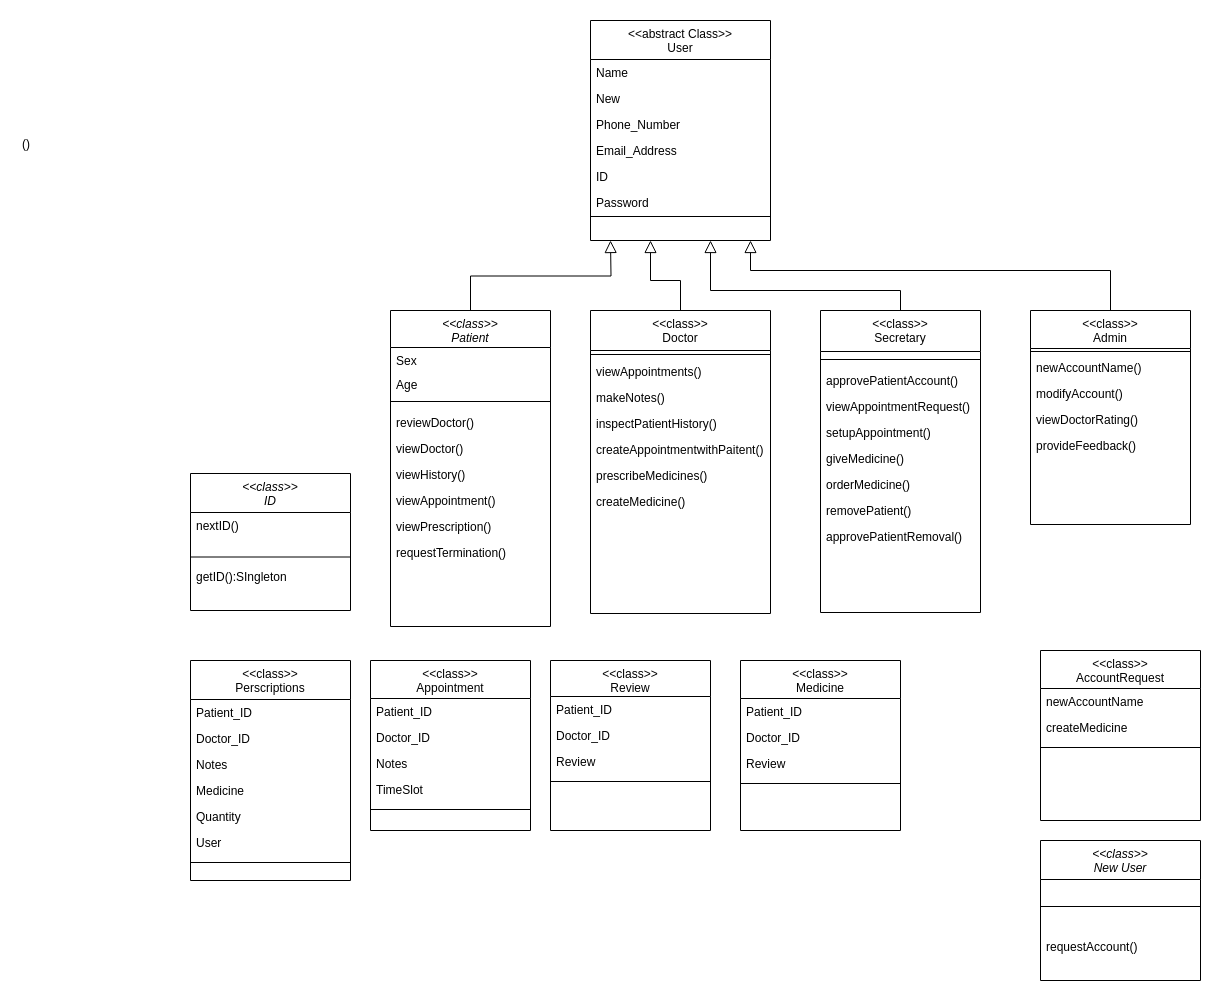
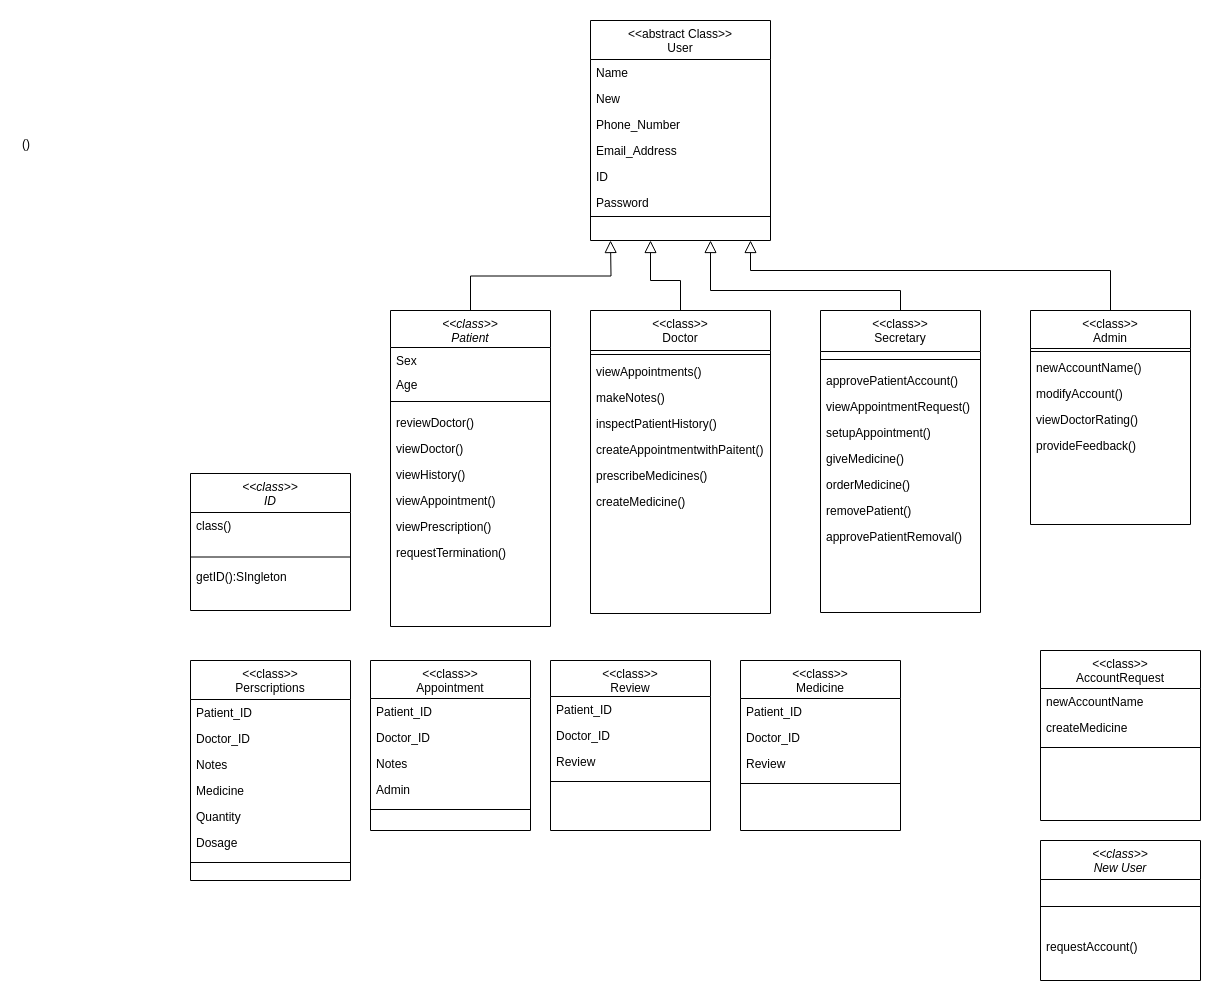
node "nextID()": label "nextID()" -> "class()"
node "TimeSlot": label "TimeSlot" -> "Admin"
node "User": label "User" -> "Dosage"
